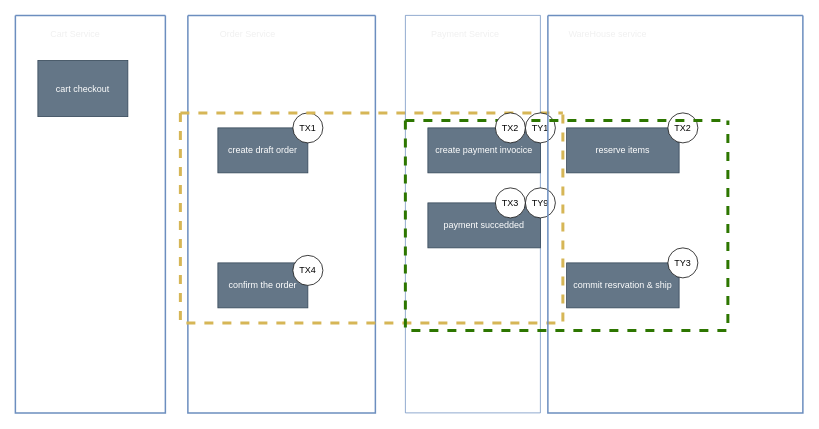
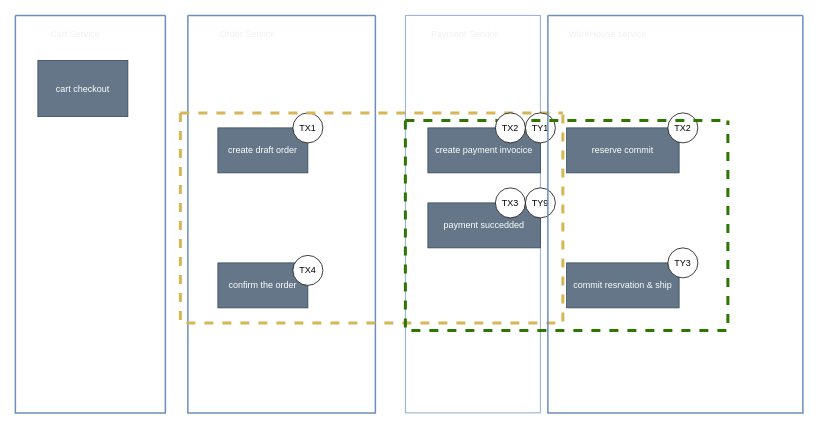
node "reserve items": label "reserve items" -> "reserve commit"
